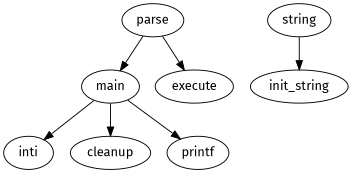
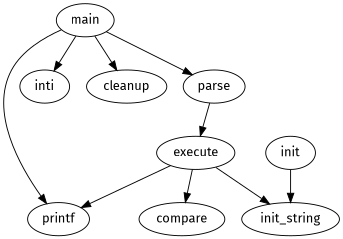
node "string": label "string" -> "init"
edge "parse" -> "main": reversed
edge "execute" -> "init_string": added
edge "execute" -> "printf": added
node "compare": added
